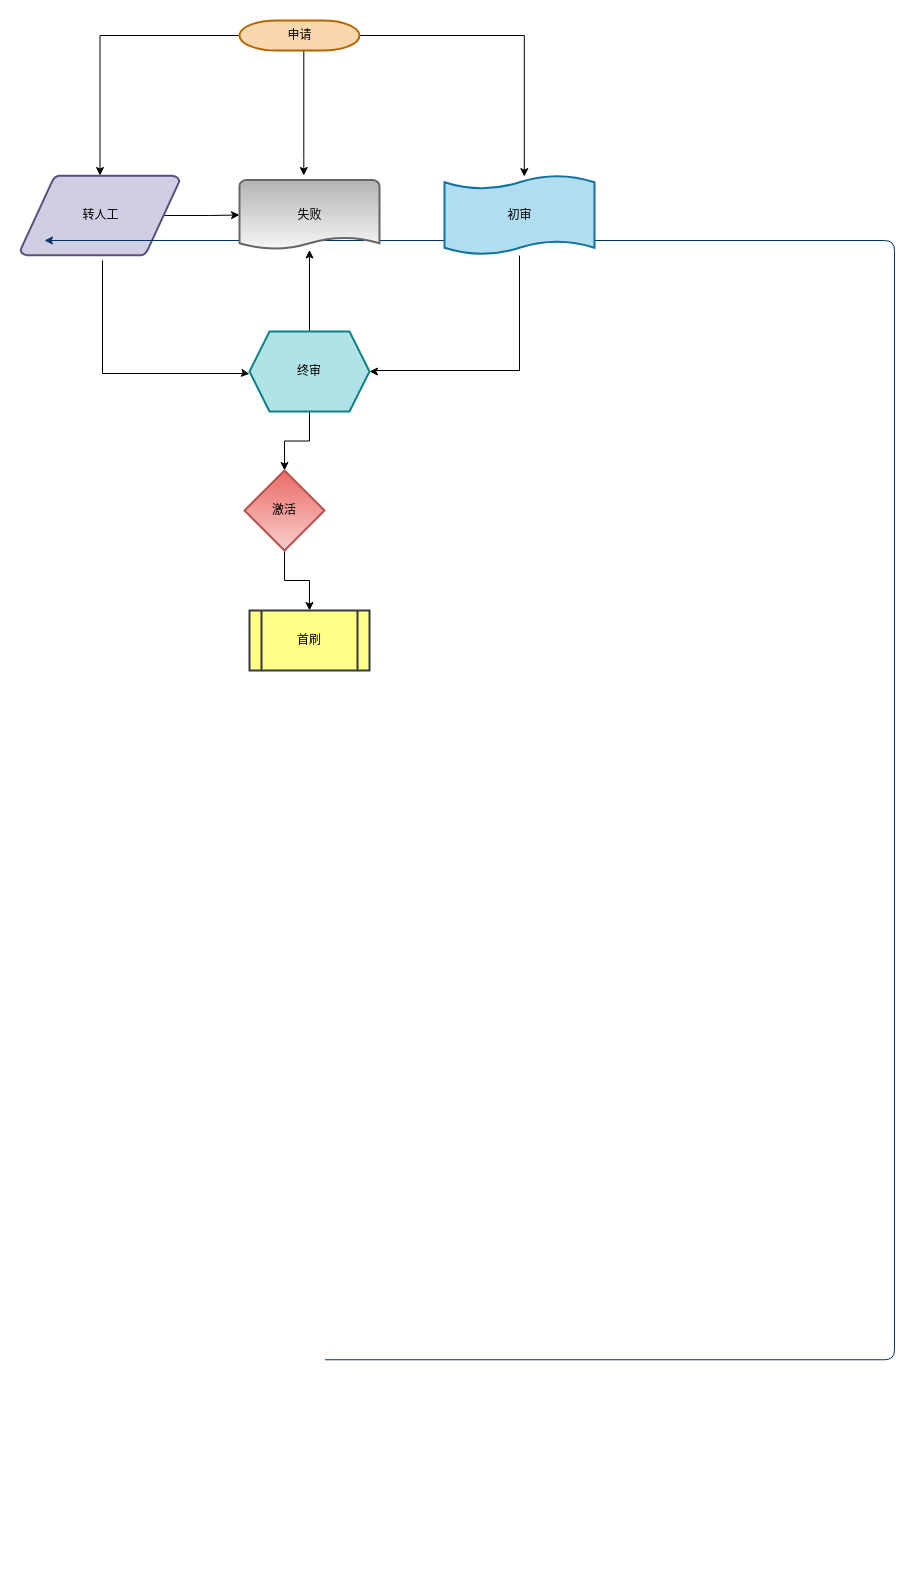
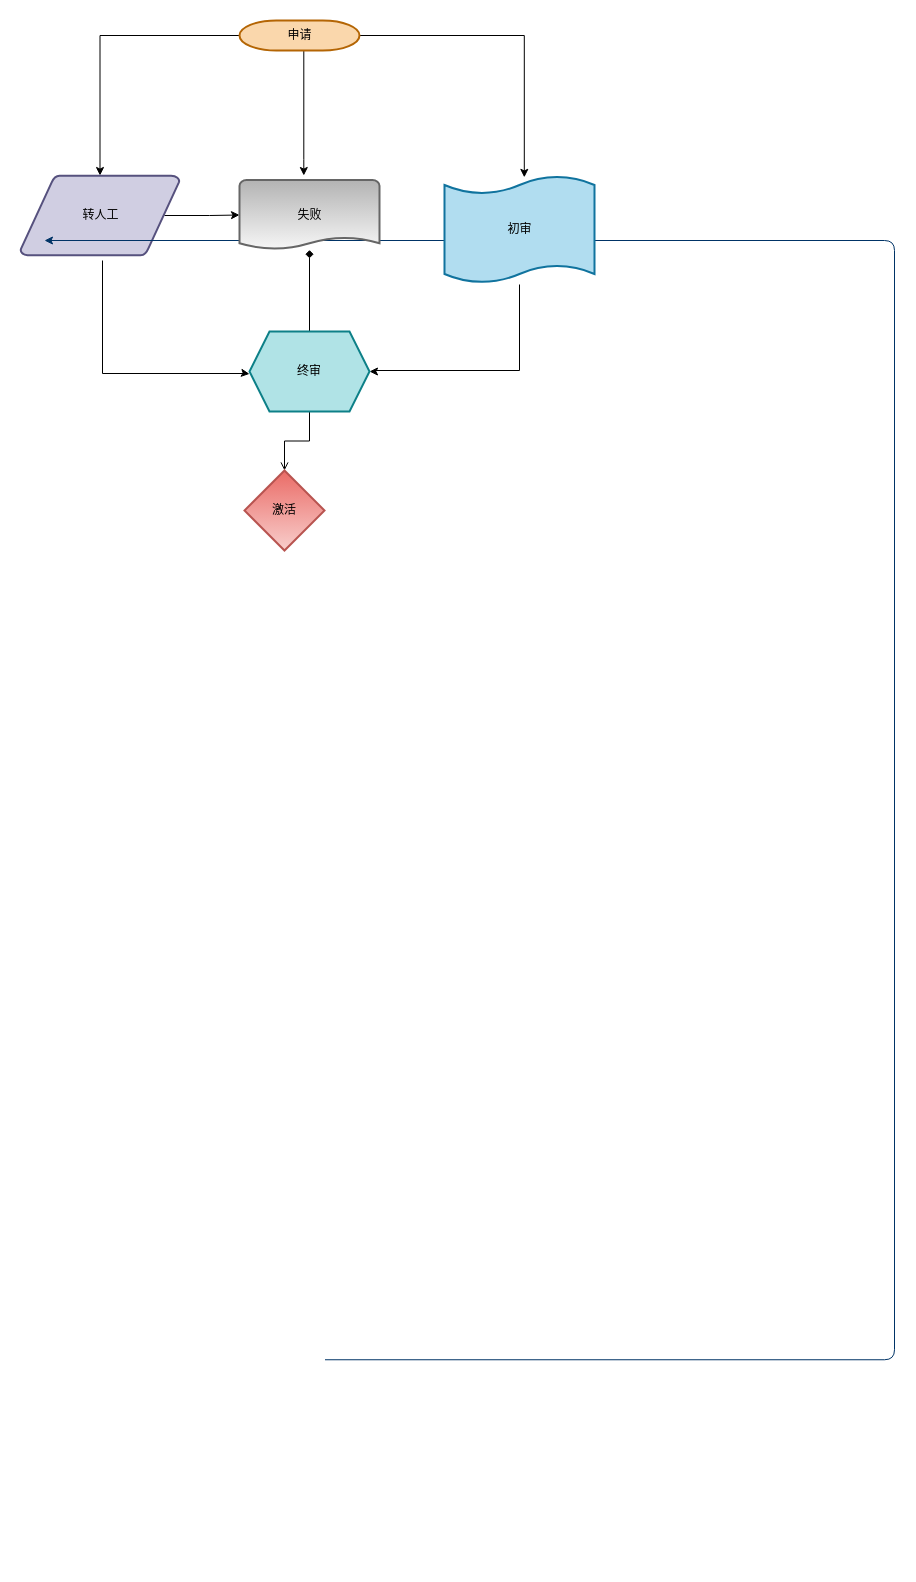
node "初审": size 150x81 -> 150x110
edge "终审" -> "失败": arrowhead classic -> diamond
edge "终审" -> "激活": arrowhead classic -> open
edge "激活" -> "首刷": removed
node "首刷": removed
